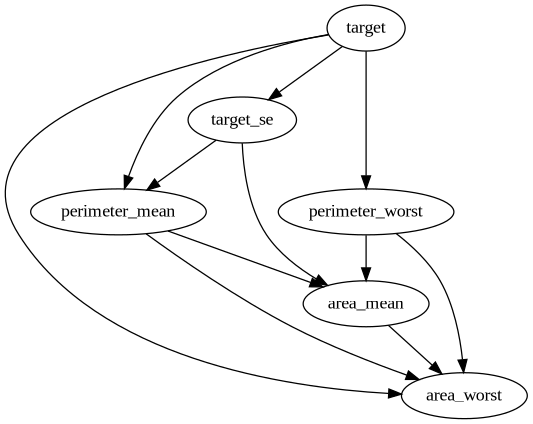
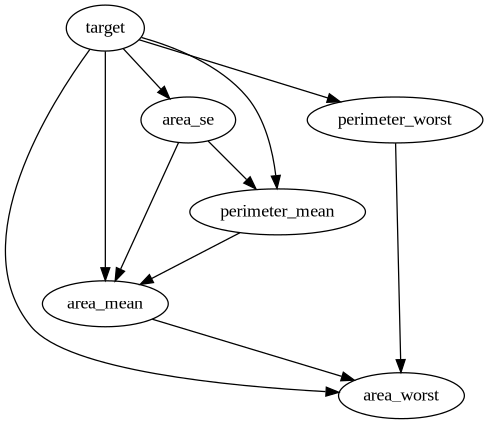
node "target_se": label "target_se" -> "area_se"
edge "perimeter_worst" -> "area_mean": now "target" -> "area_mean"
edge "perimeter_mean" -> "area_worst": removed
